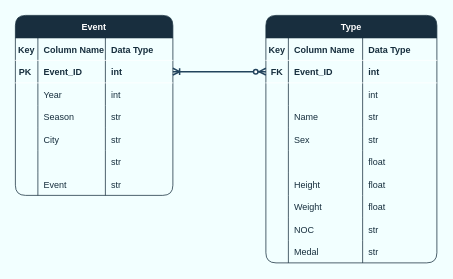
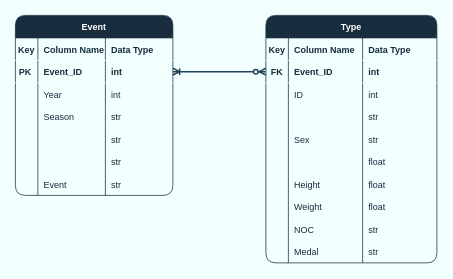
node "ID": added
node "Name": removed
node "City": removed
